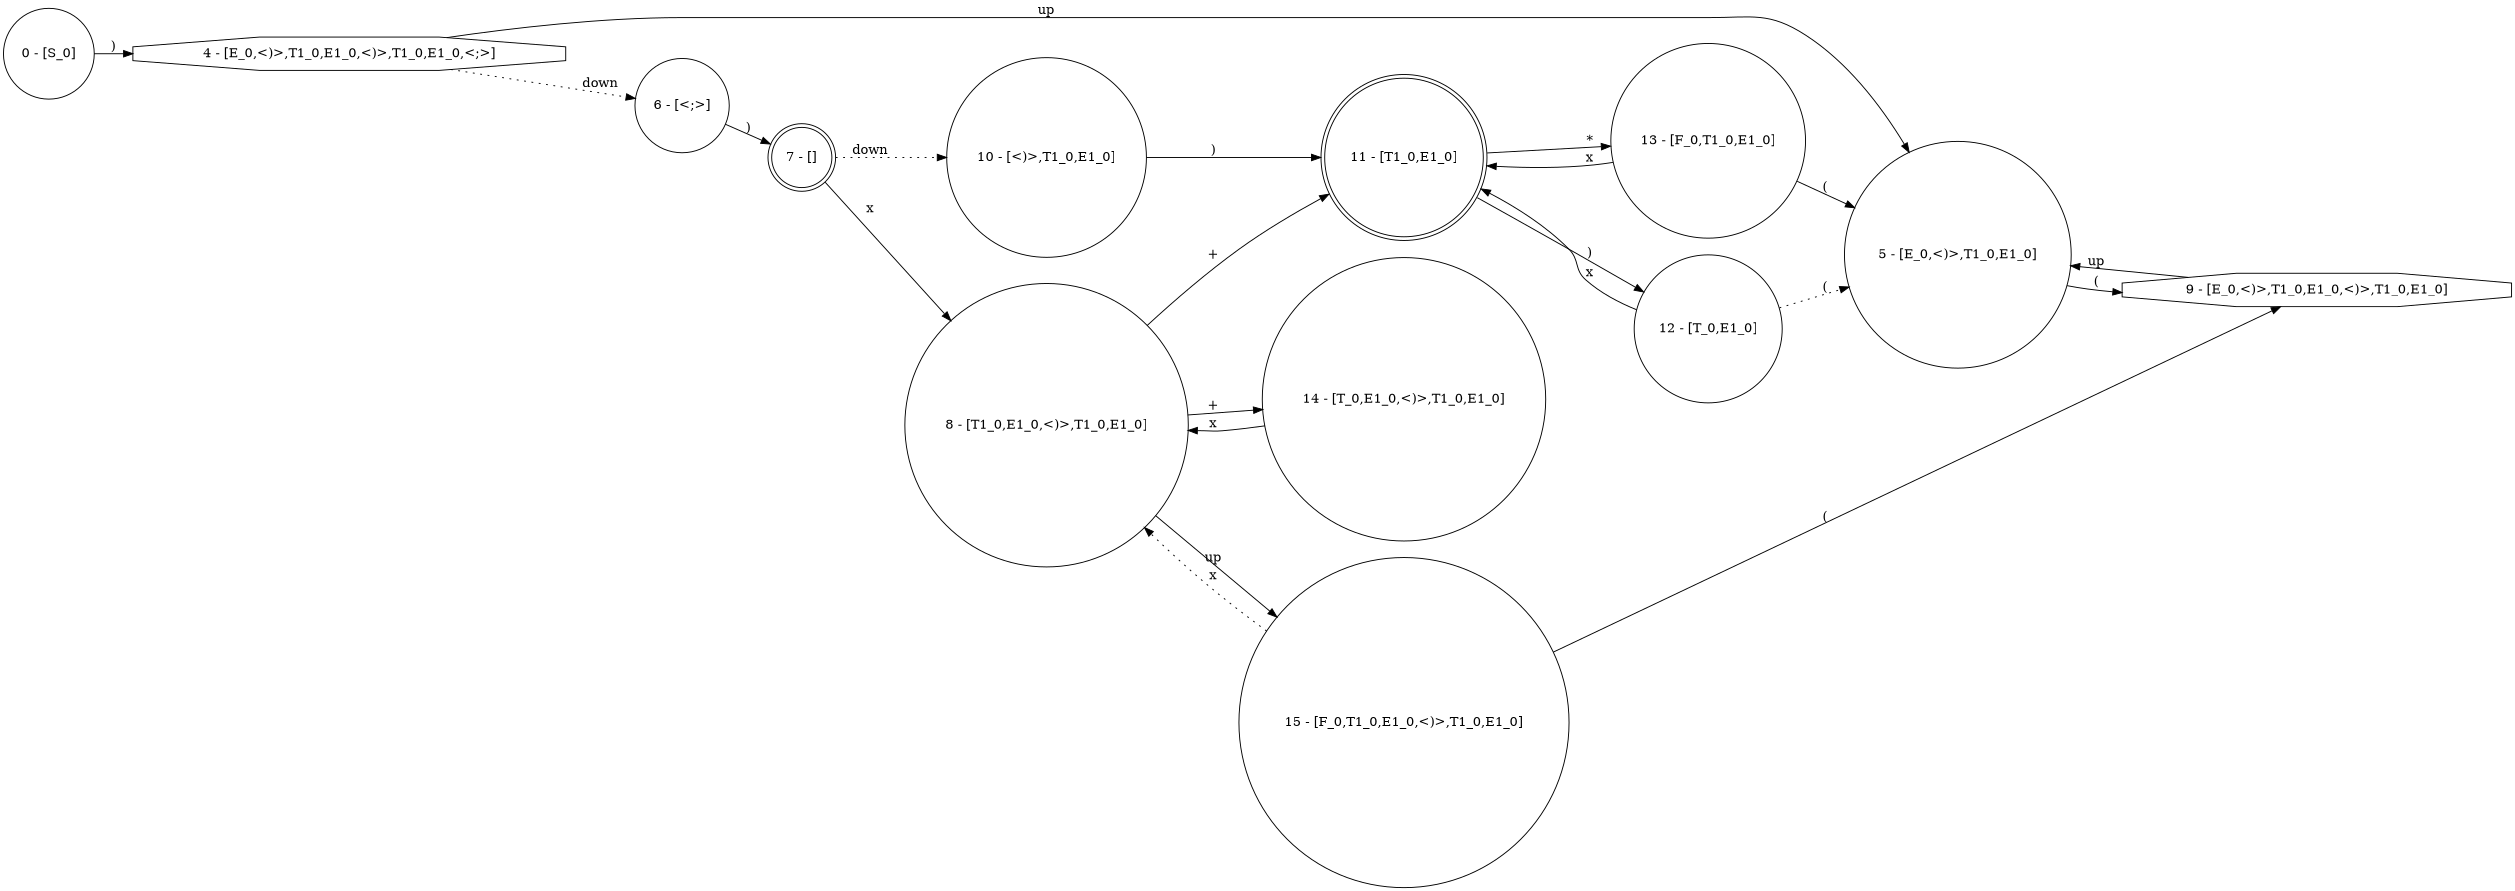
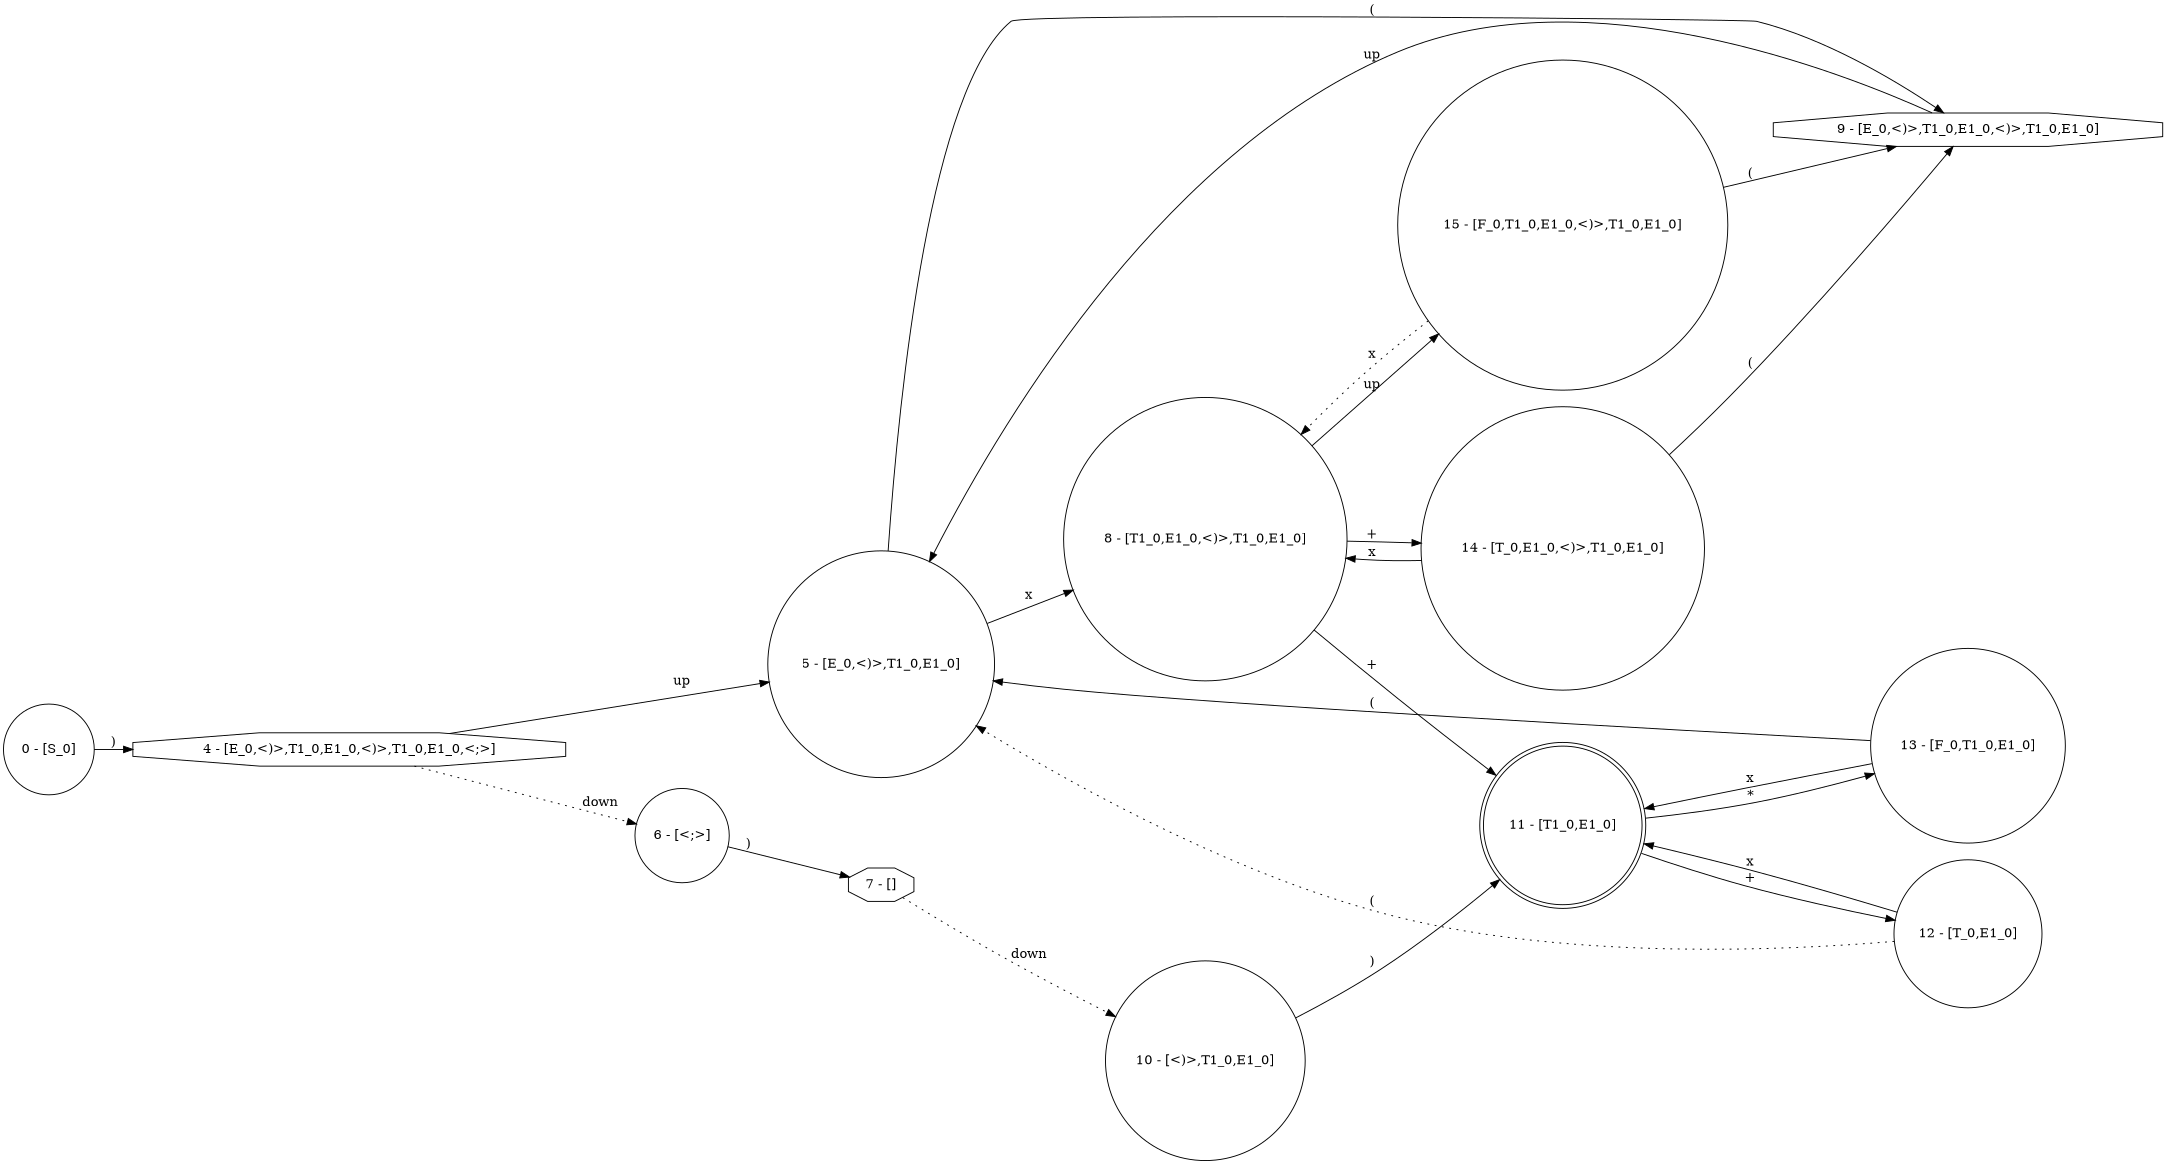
node "7 - []": shape doublecircle -> octagon
edge "7 - []" -> "8 - [T1_0,E1_0,<)>,T1_0,E1_0]": now "5 - [E_0,<)>,T1_0,E1_0]" -> "8 - [T1_0,E1_0,<)>,T1_0,E1_0]"
edge "11 - [T1_0,E1_0]" -> "12 - [T_0,E1_0]": label ")" -> "+"
edge "14 - [T_0,E1_0,<)>,T1_0,E1_0]" -> "9 - [E_0,<)>,T1_0,E1_0,<)>,T1_0,E1_0]": added, label "("
